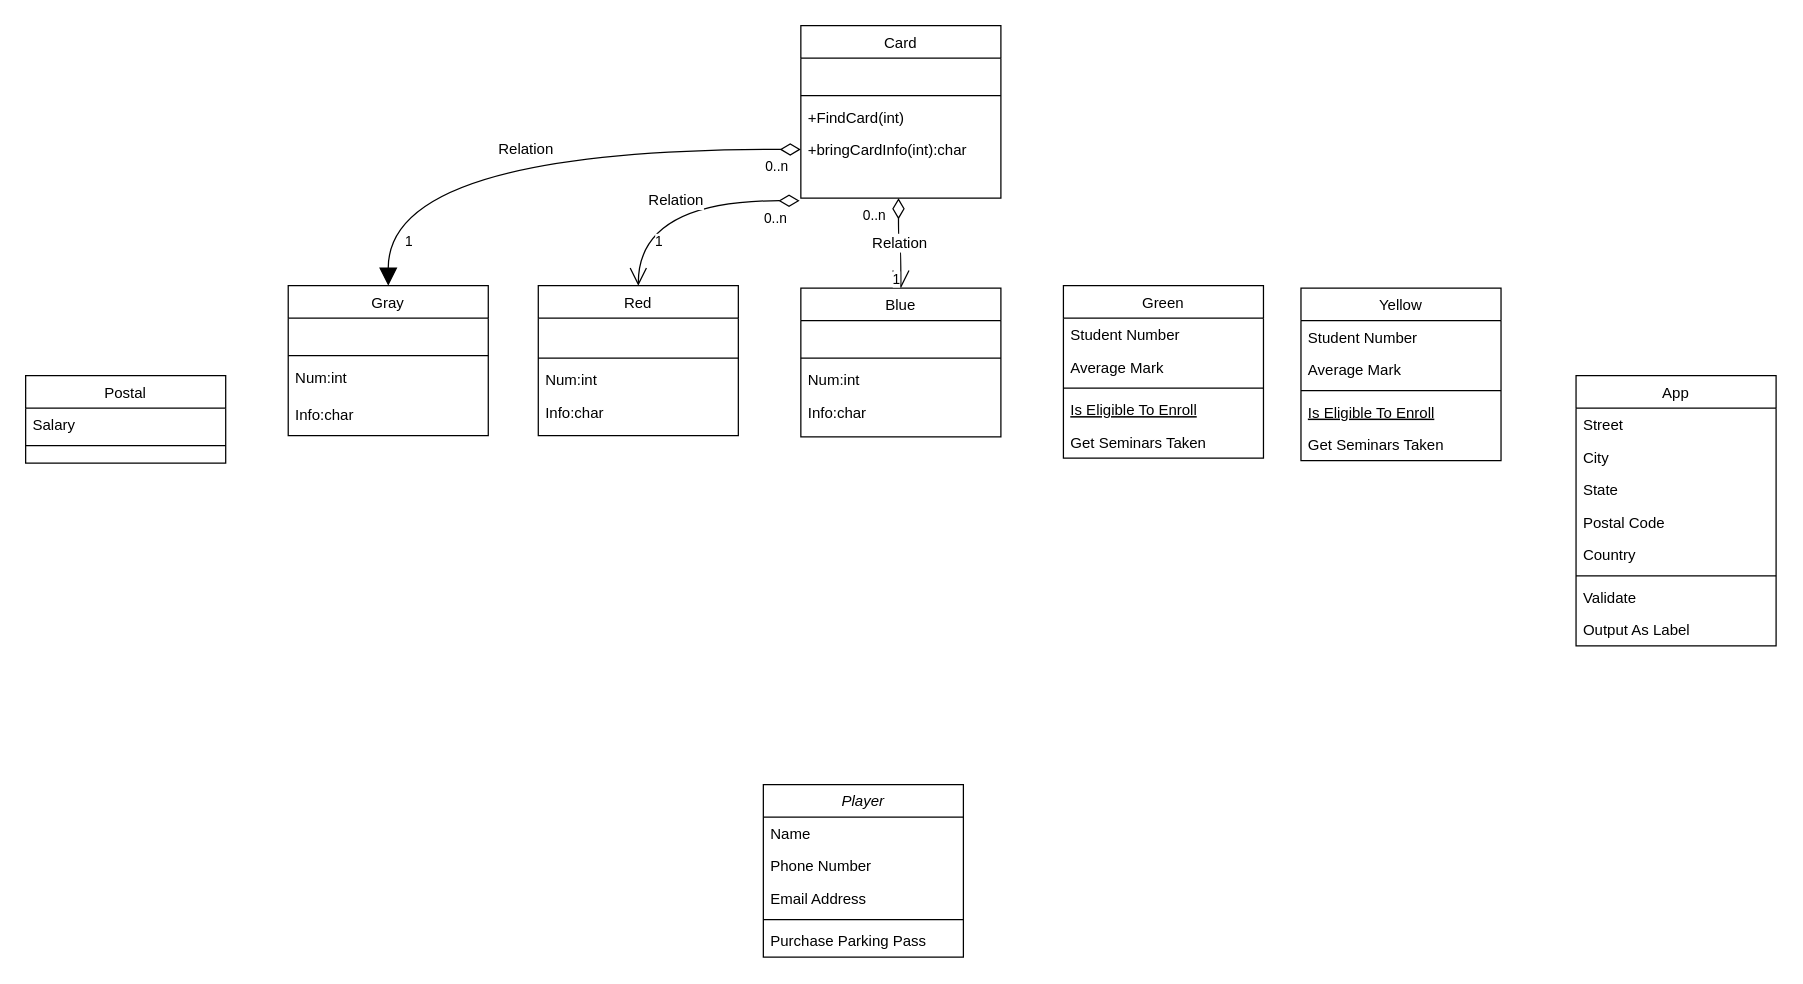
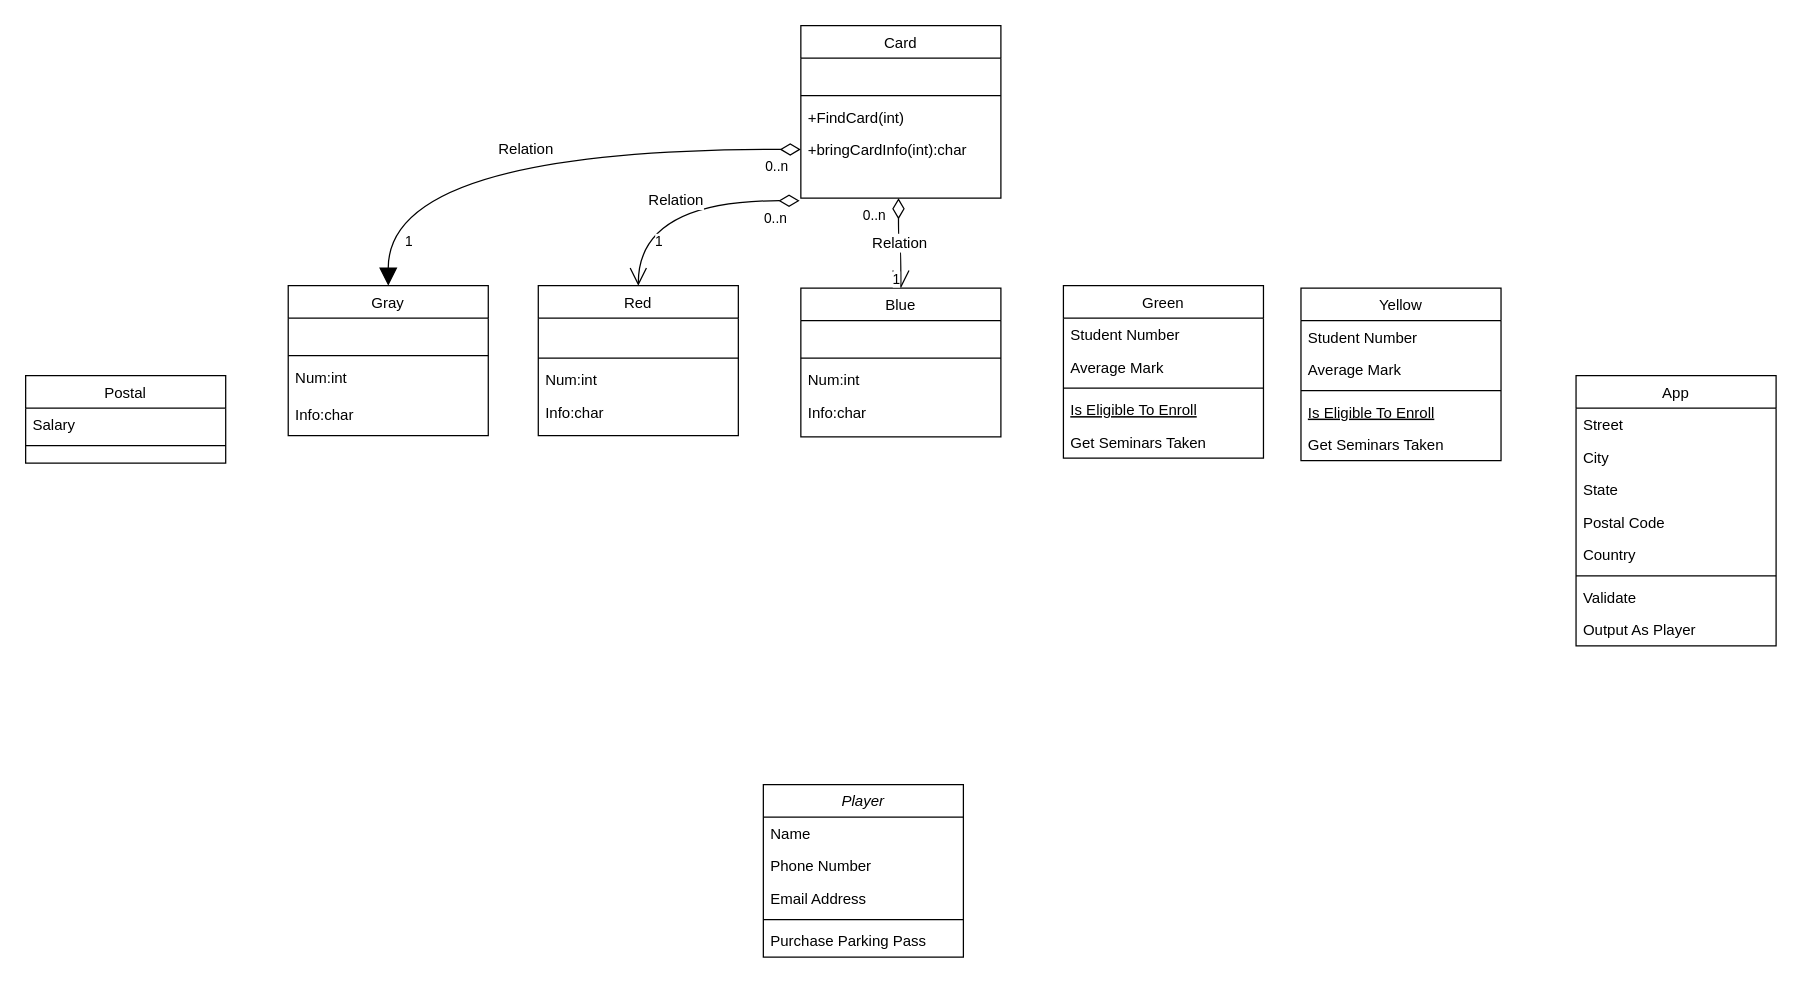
node "Output As Label": label "Output As Label" -> "Output As Player"
